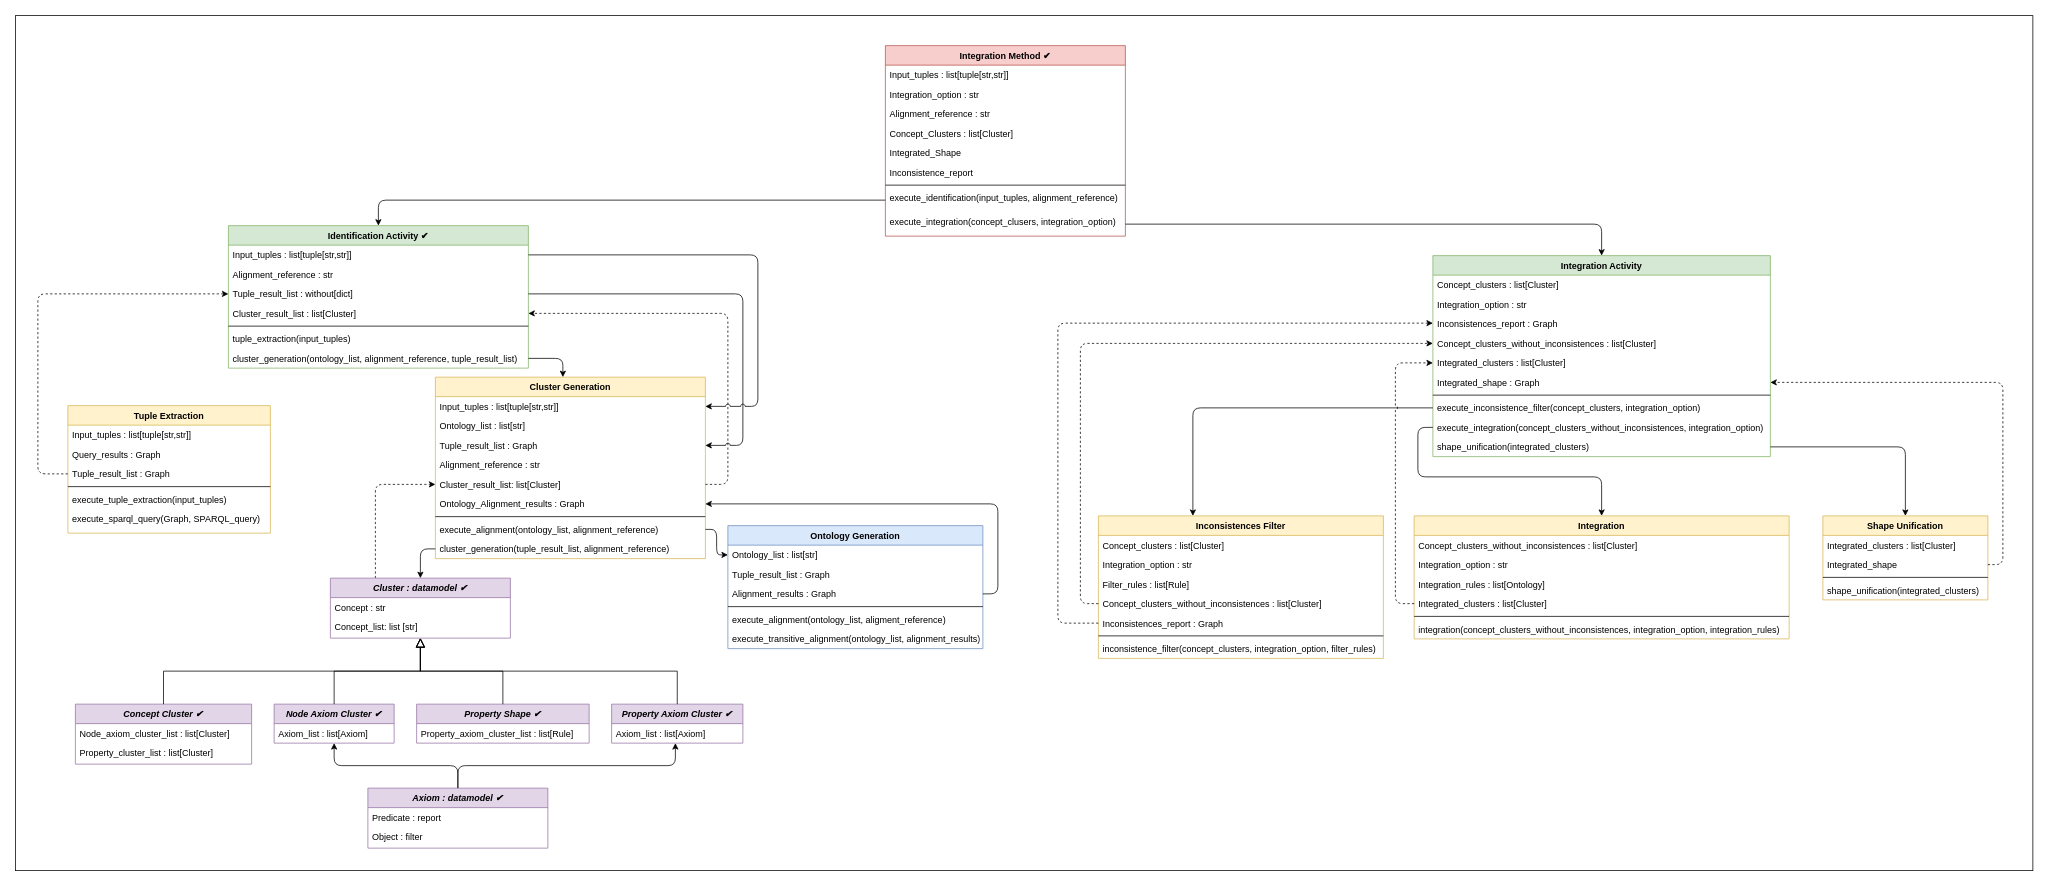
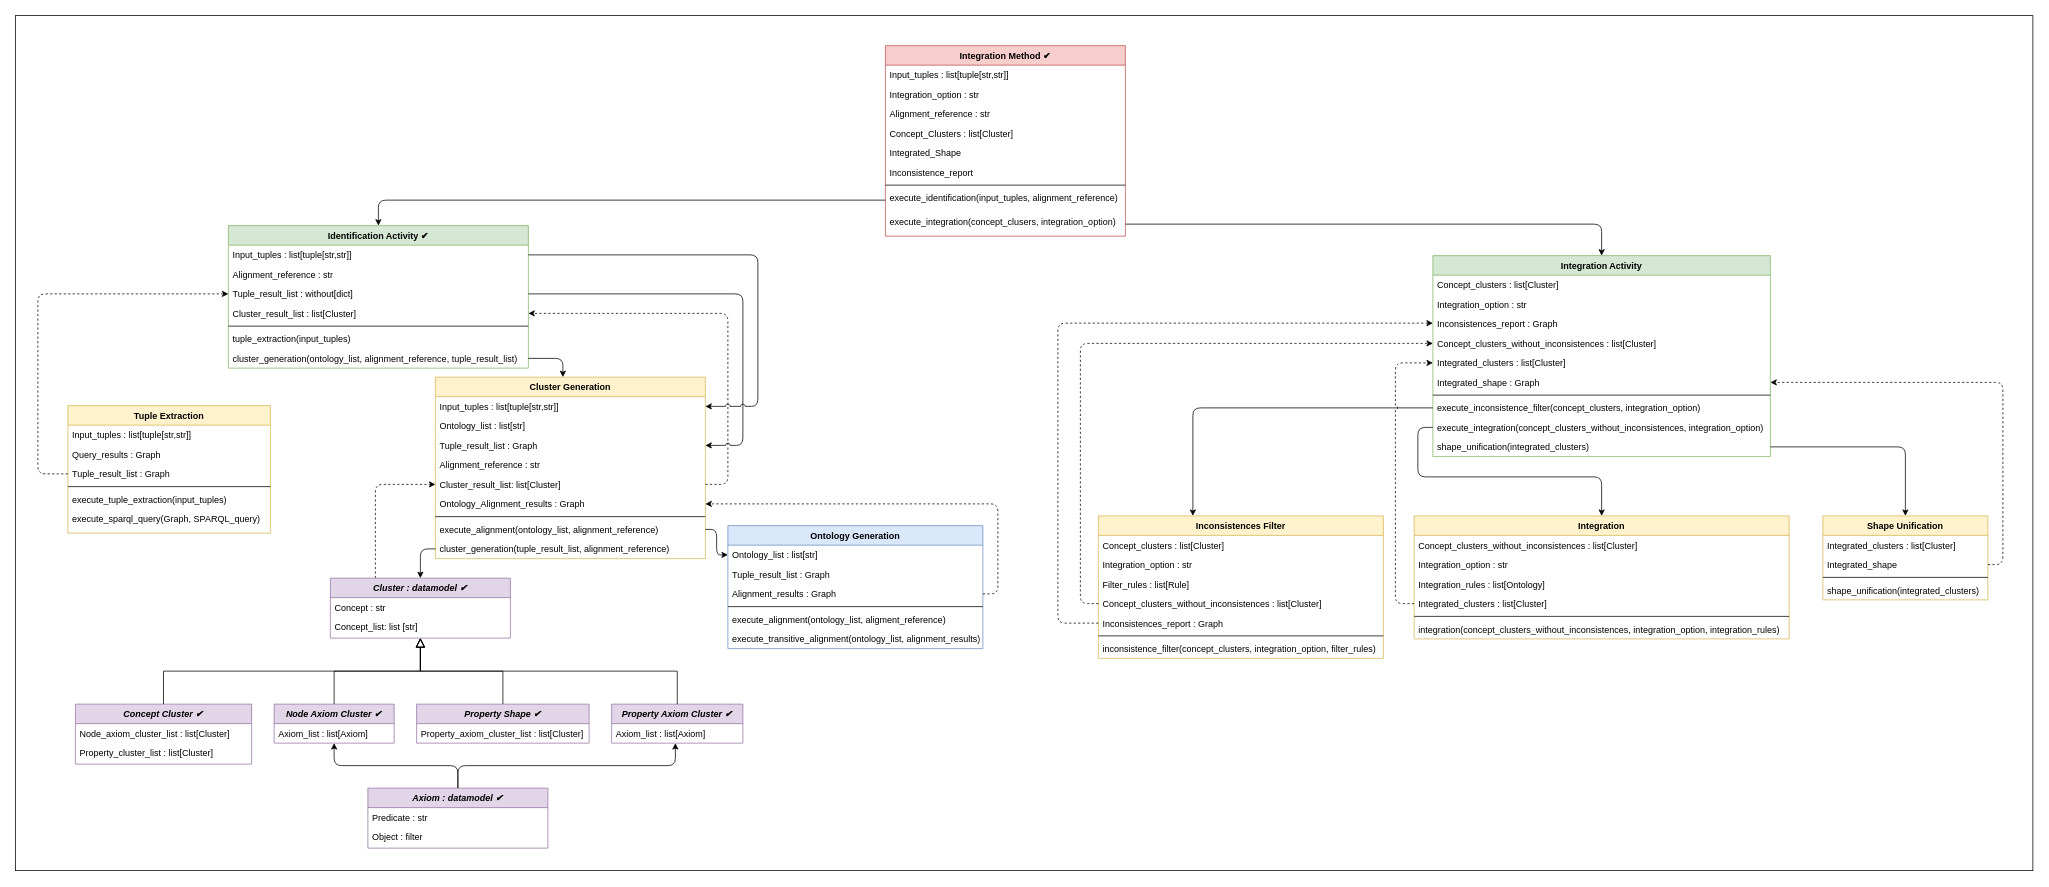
edge "Alignment_results : Graph" -> "Ontology_Alignment_results : Graph": style solid -> dashed
node "Property_axiom_cluster_list : list[Rule]": label "Property_axiom_cluster_list : list[Rule]" -> "Property_axiom_cluster_list : list[Cluster]"
node "Predicate : report": label "Predicate : report" -> "Predicate : str"
